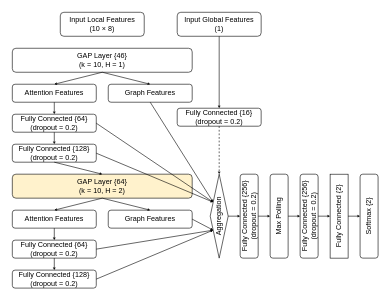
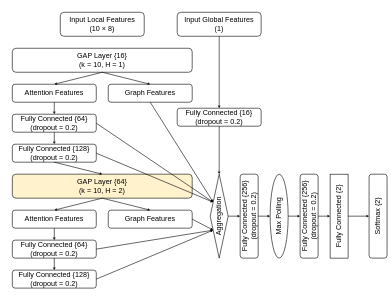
node "GAP Layer {46} (k = 10, H = 1)": label "GAP Layer {46} (k = 10, H = 1)" -> "GAP Layer {16} (k = 10, H = 1)"
edge "Fully Connected {16} (dropout = 0.2)" -> "Aggregation": style dashed -> solid
node "Max Polling": shape rounded rectangle -> ellipse
node "Softmax {2}": moved (369, 216) -> (378, 216)
